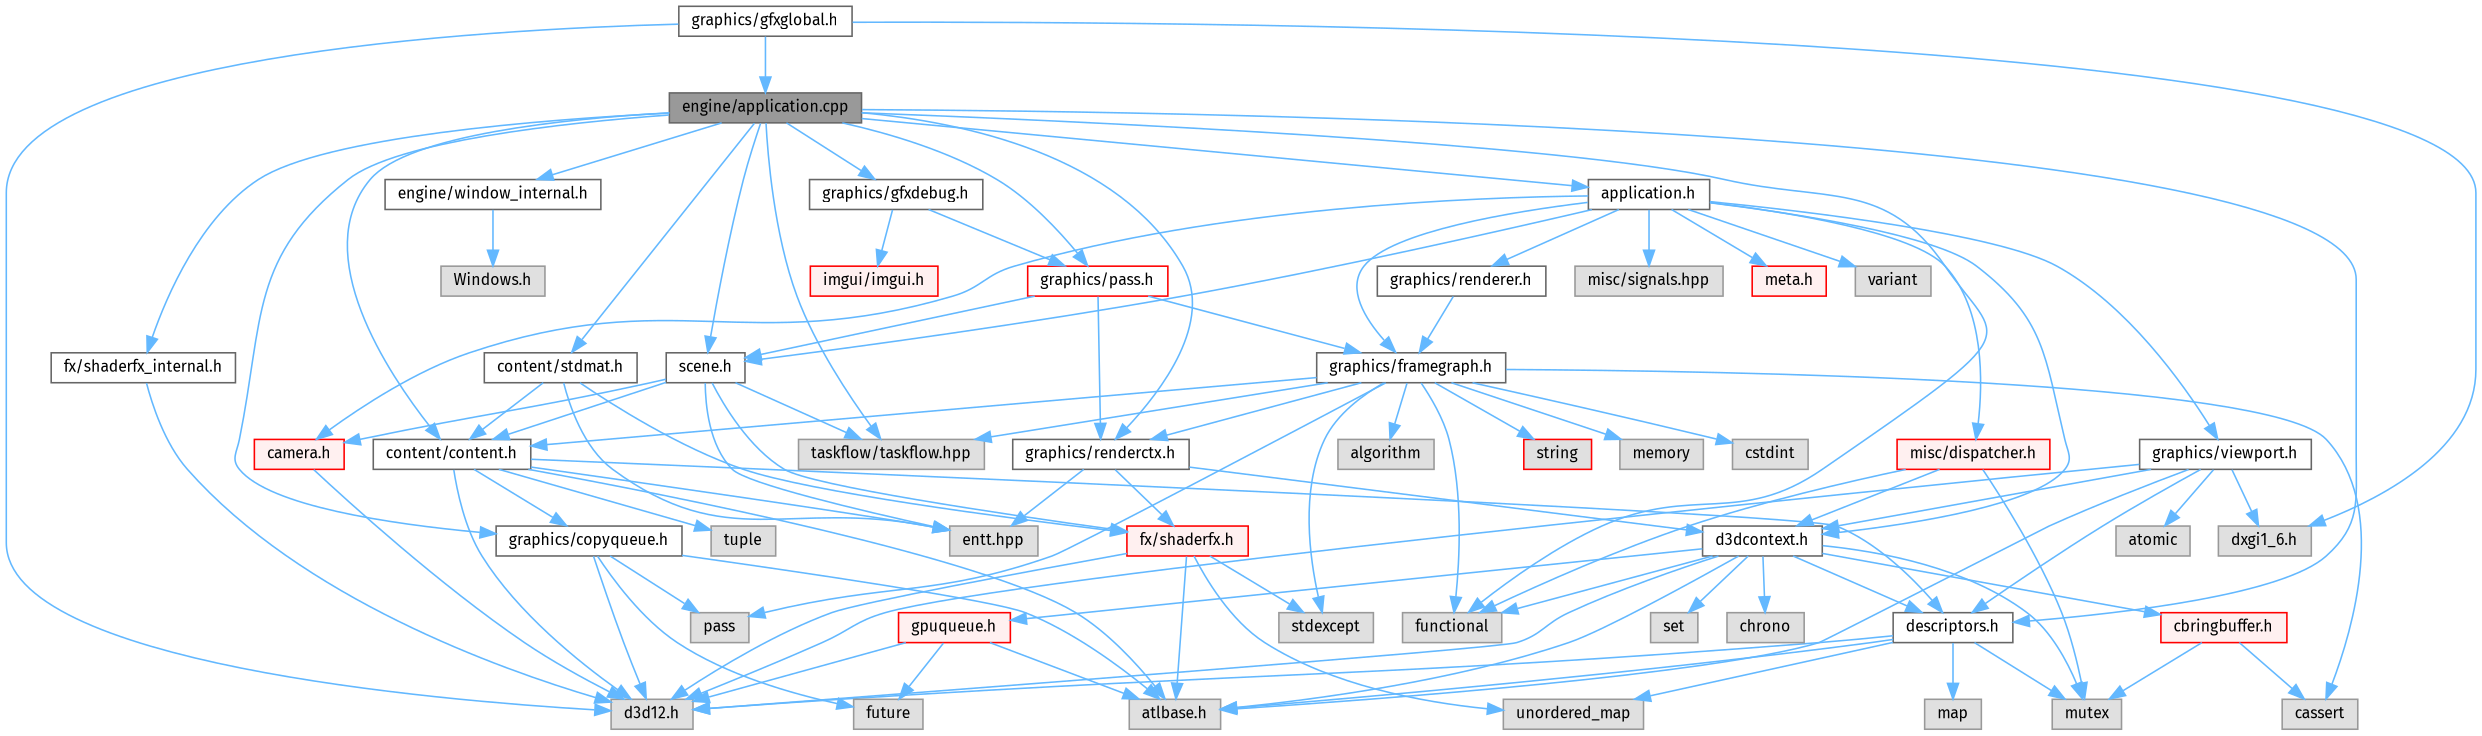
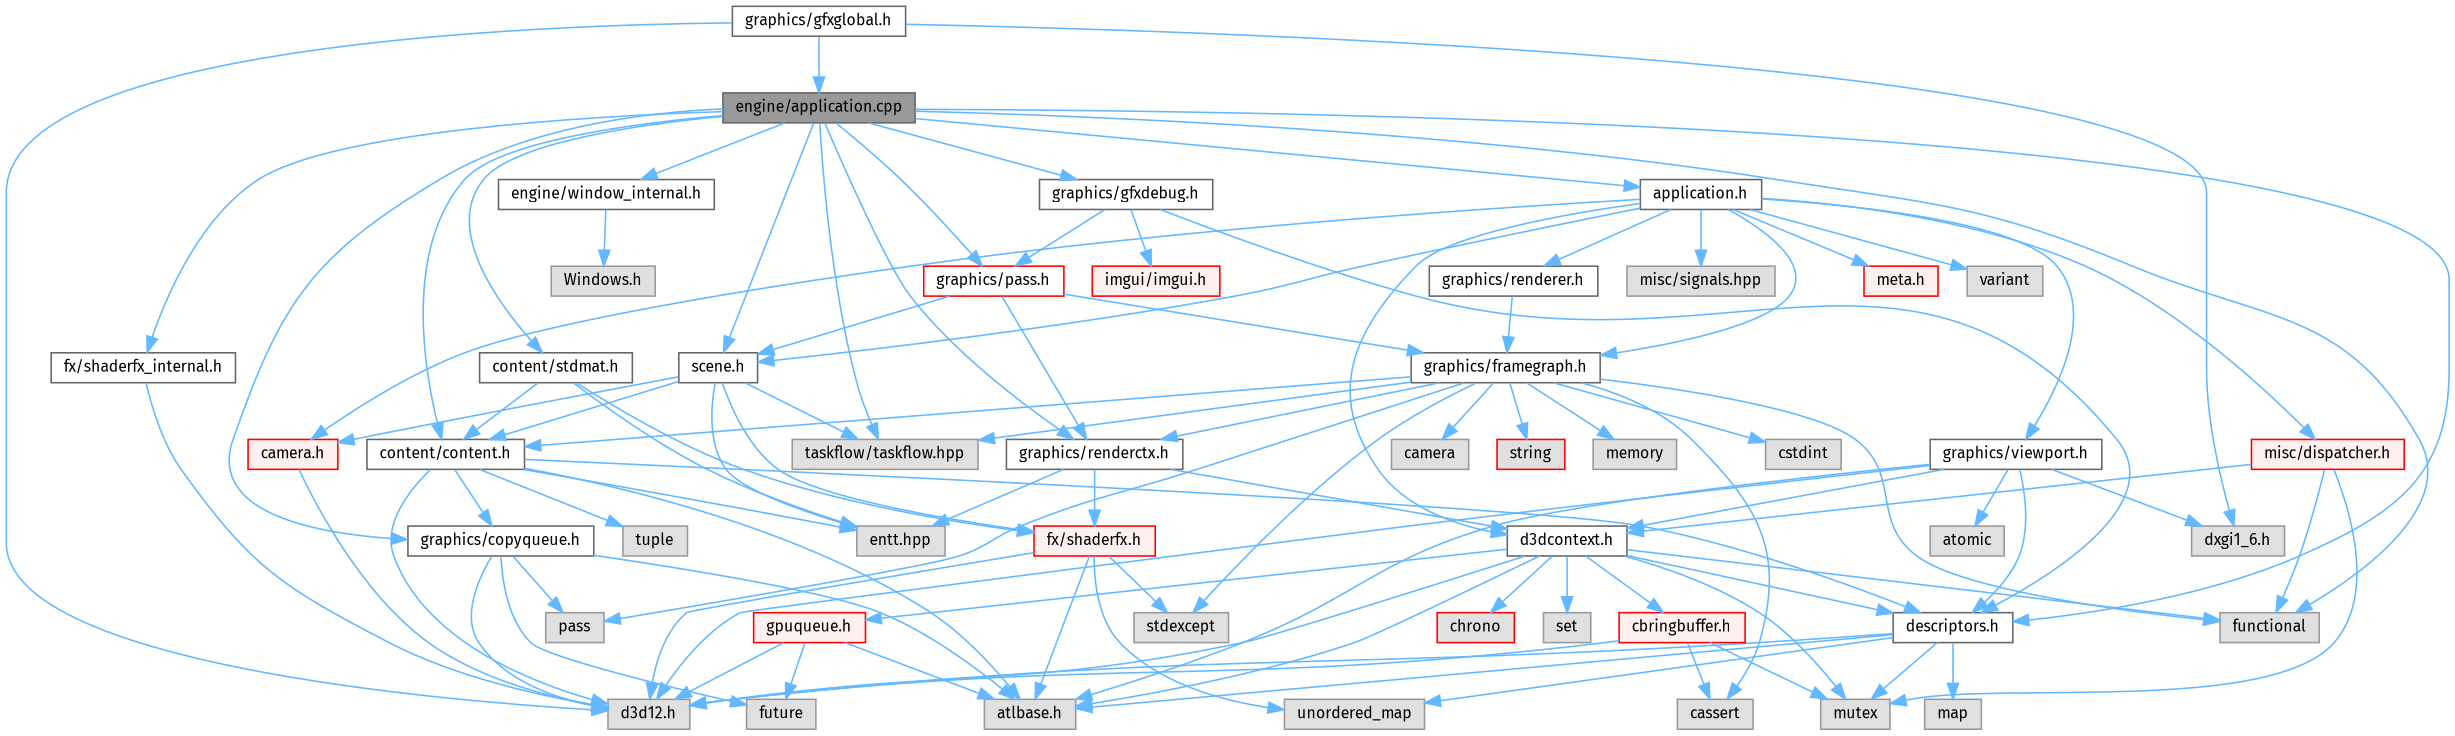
edge "graphics/gfxdebug.h" -> "descriptors.h": added
node "algorithm": label "algorithm" -> "camera"
node "chrono": color grey60 -> red
edge "cbringbuffer.h" -> "d3d12.h": added
